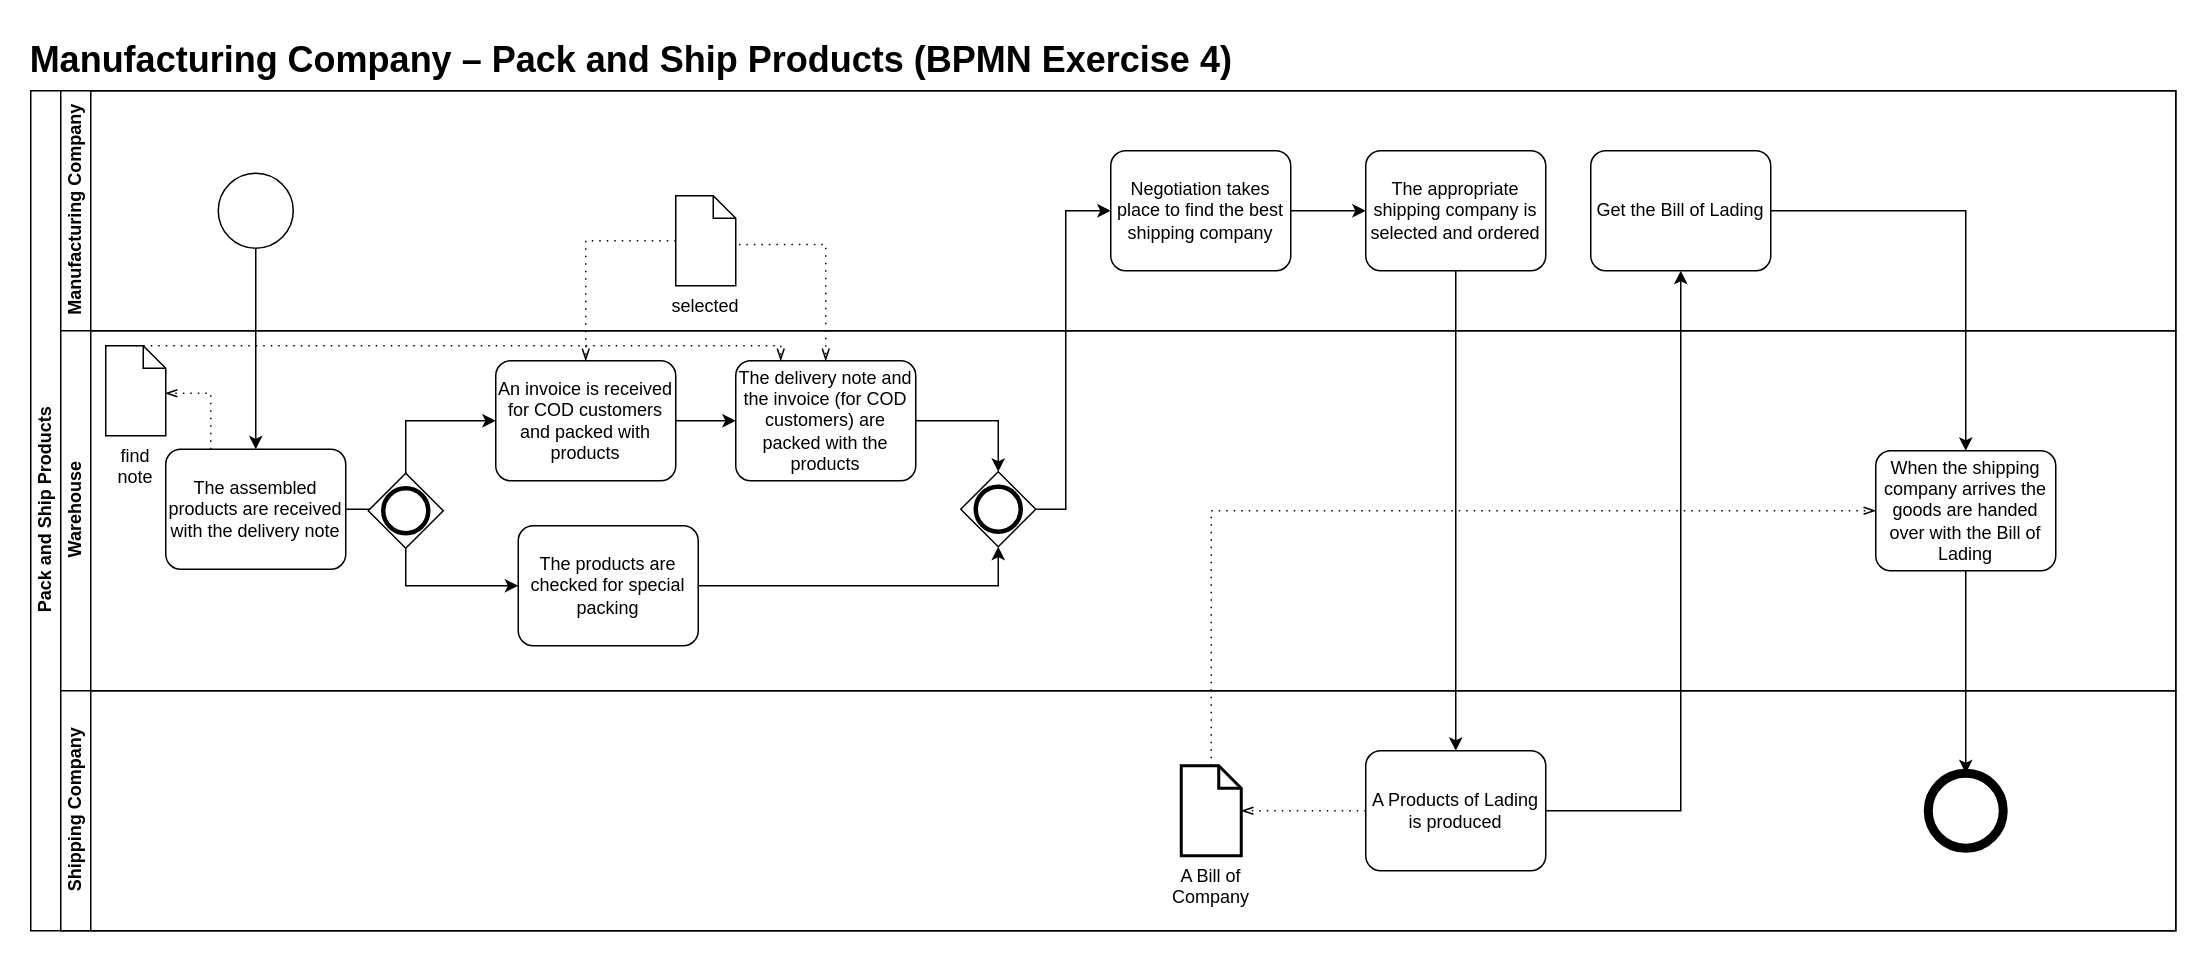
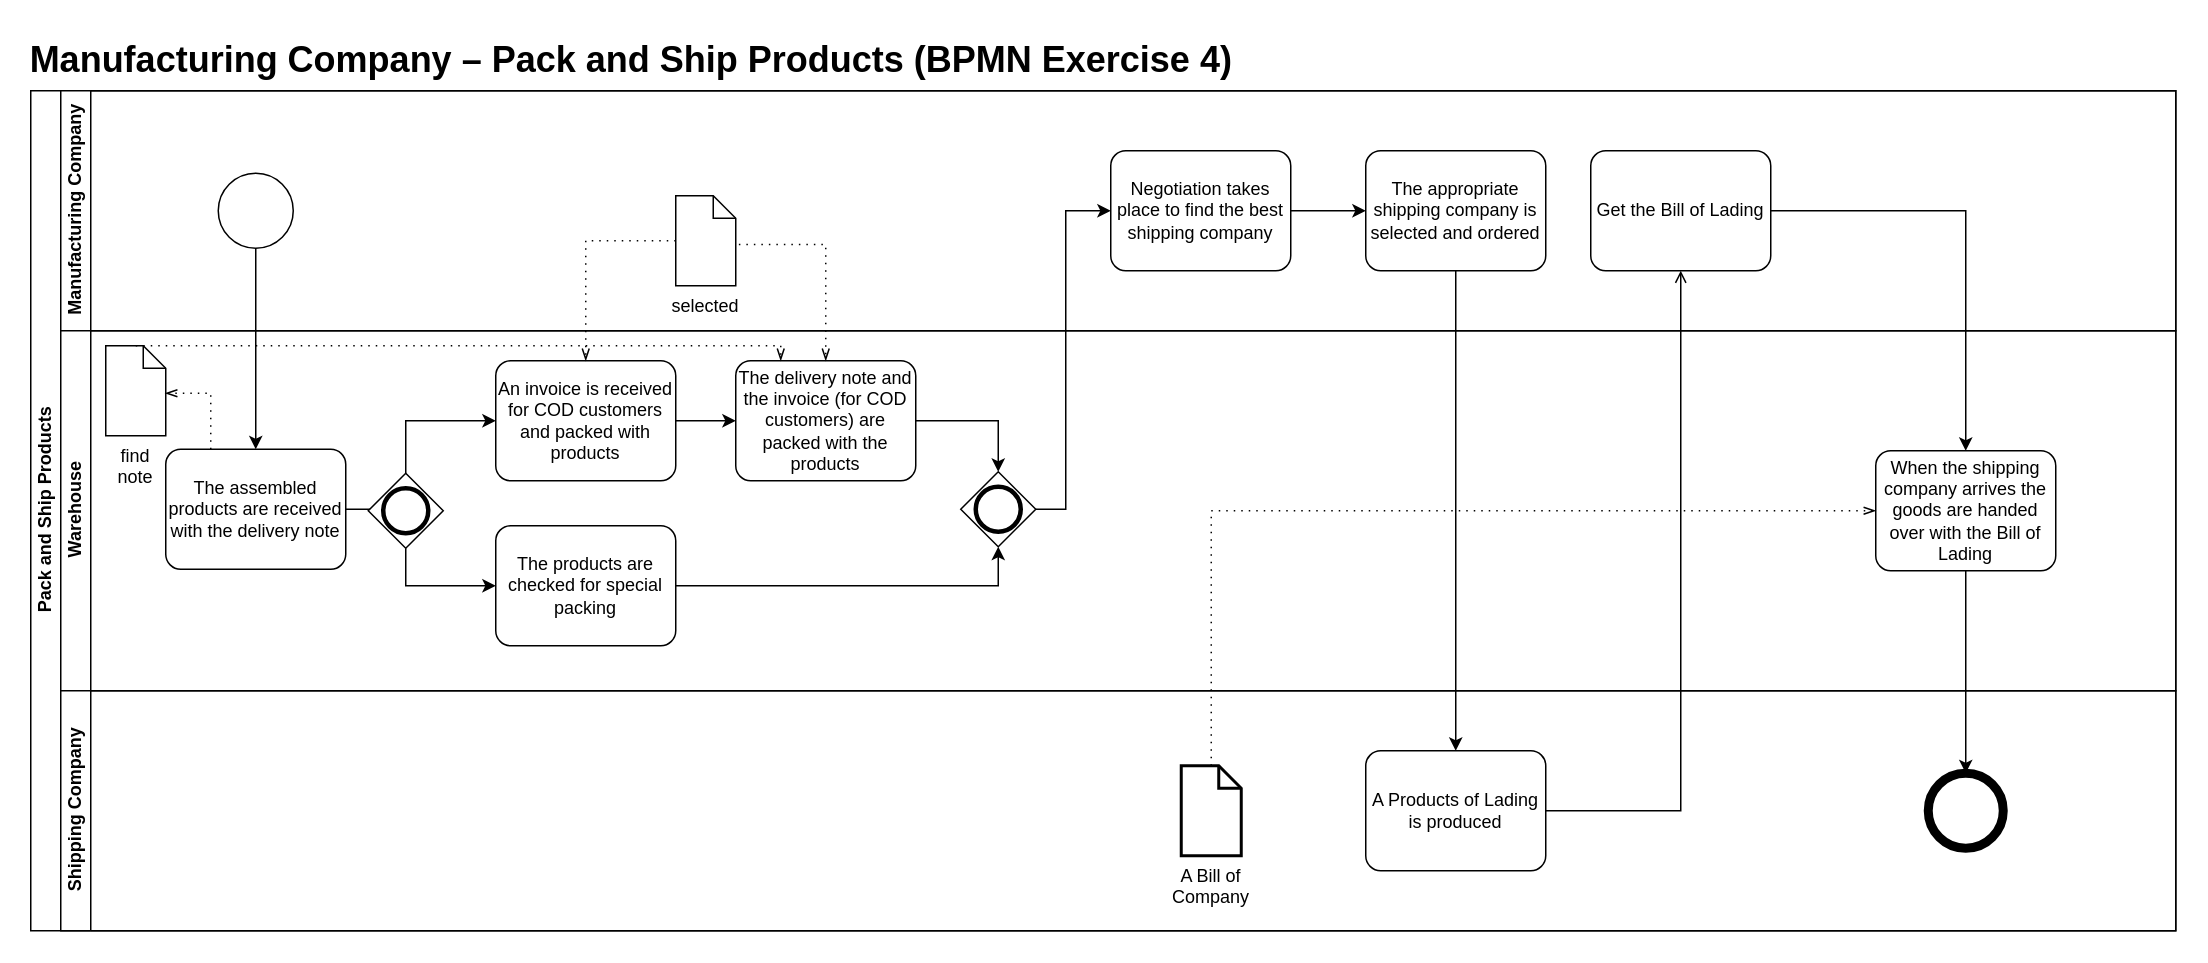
edge "A Products of Lading is produced" -> "Get the Bill of Lading": arrowhead classic -> open
node "The products are checked for special packing": moved (608, 586) -> (586, 586)
edge "A Products of Lading is produced" -> "A Bill of Company": removed
